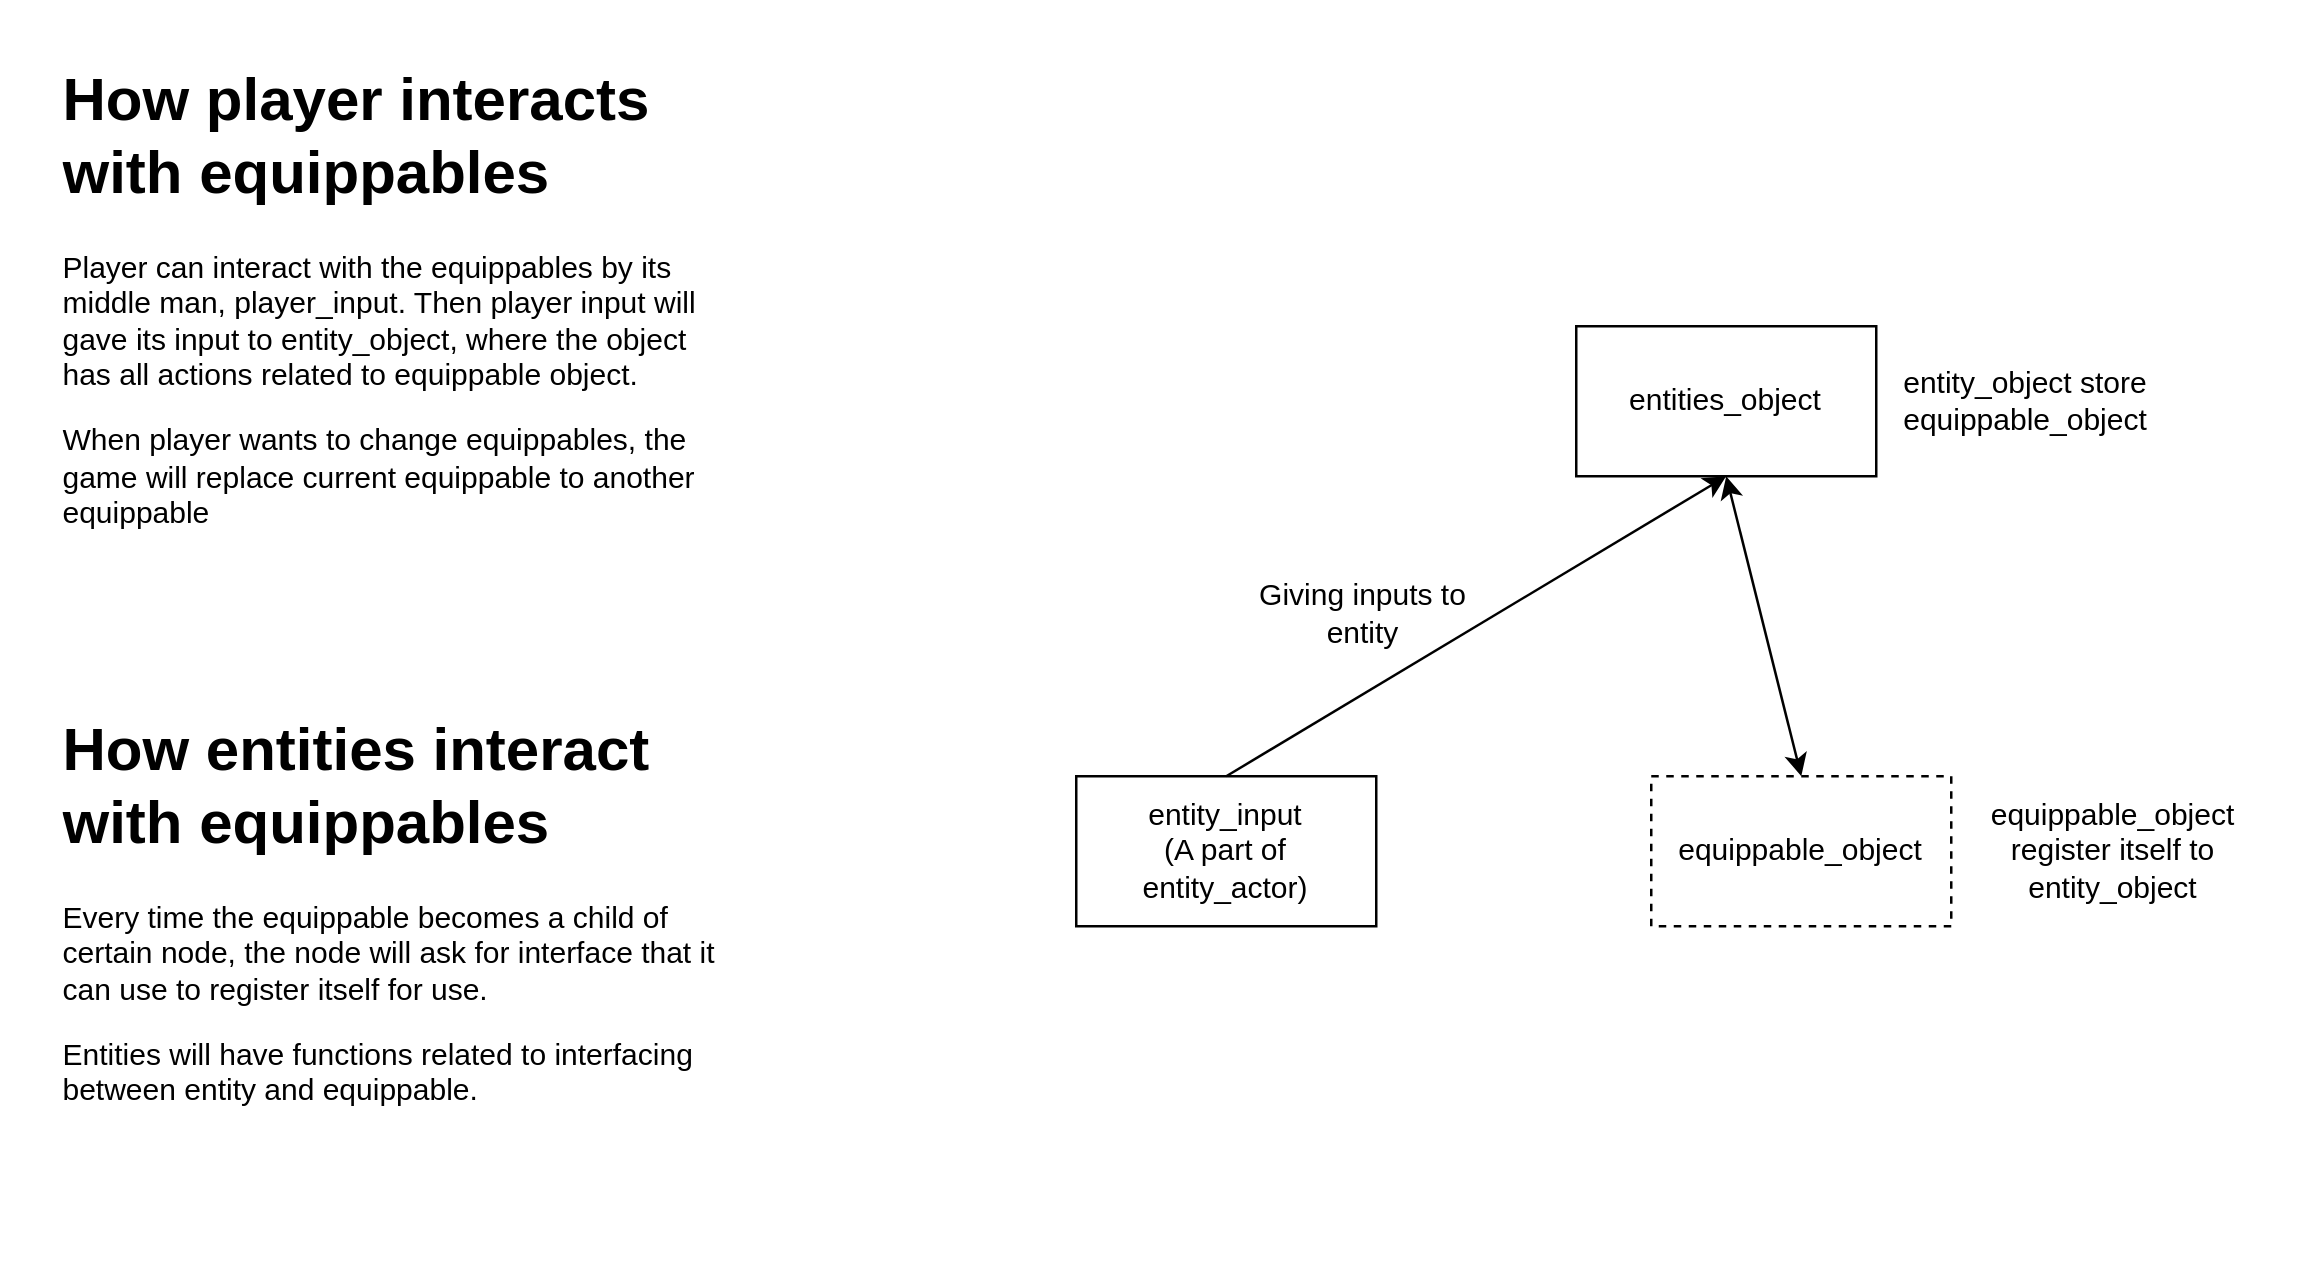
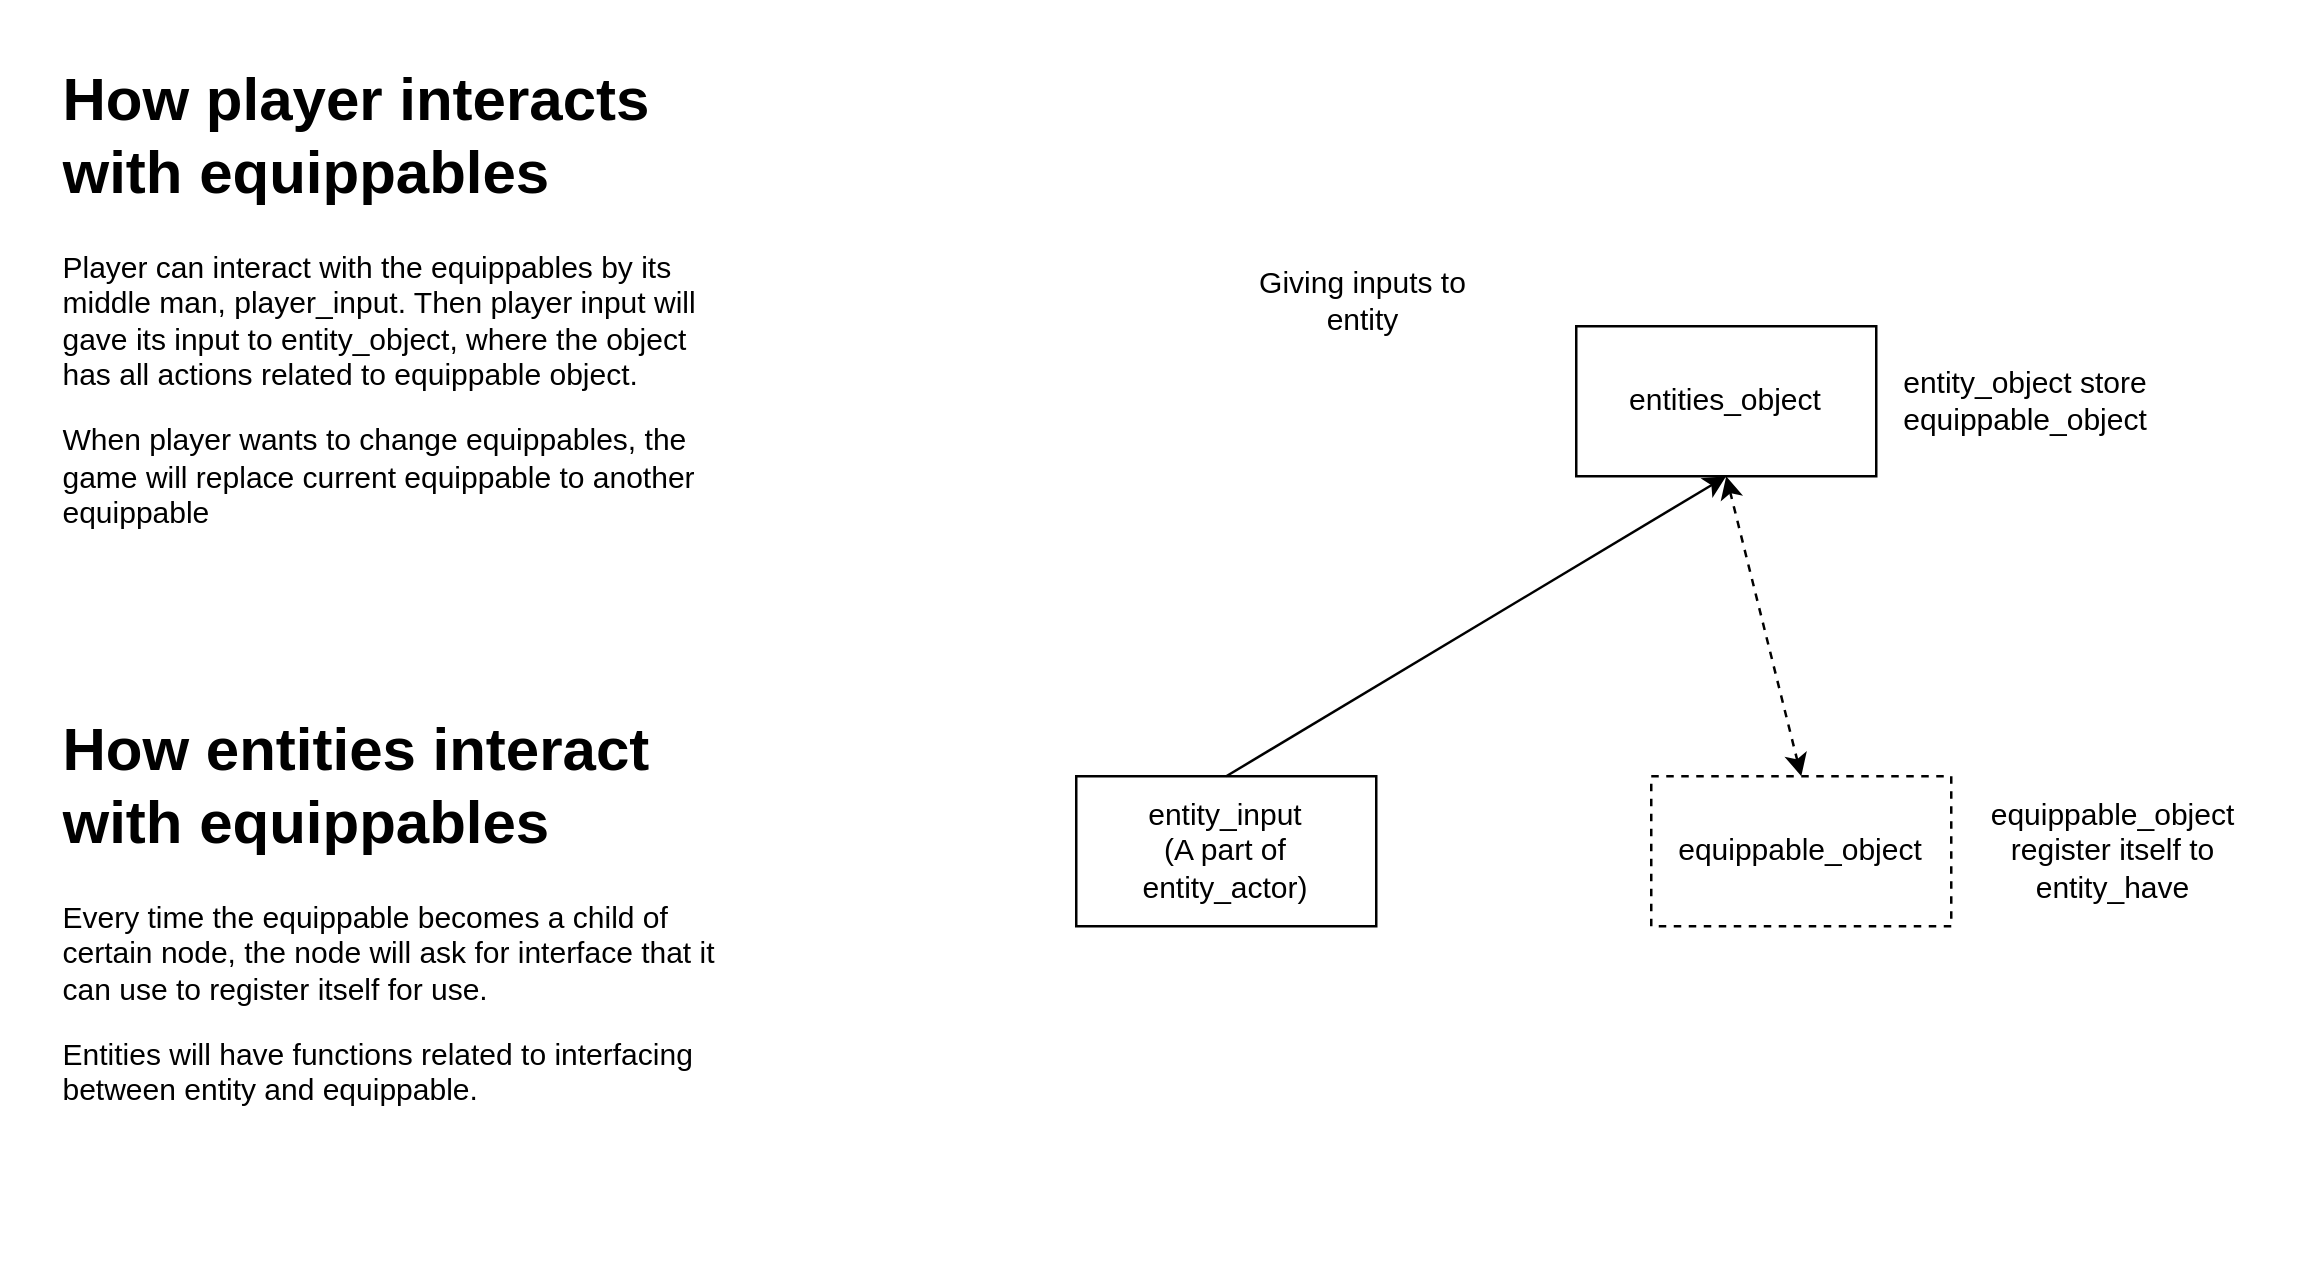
node "Giving inputs to entity": moved (1364, 614) -> (1364, 301)
edge "entities_object" -- "equippable_object": style solid -> dashed
node "equippable_object register itself to entity_object": label "equippable_object register itself to entity_object" -> "equippable_object register itself to entity_have"
